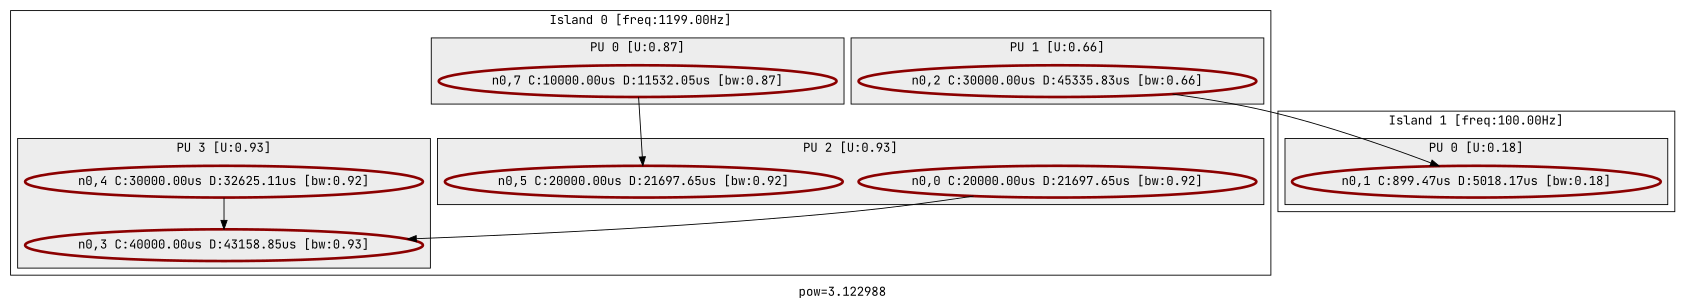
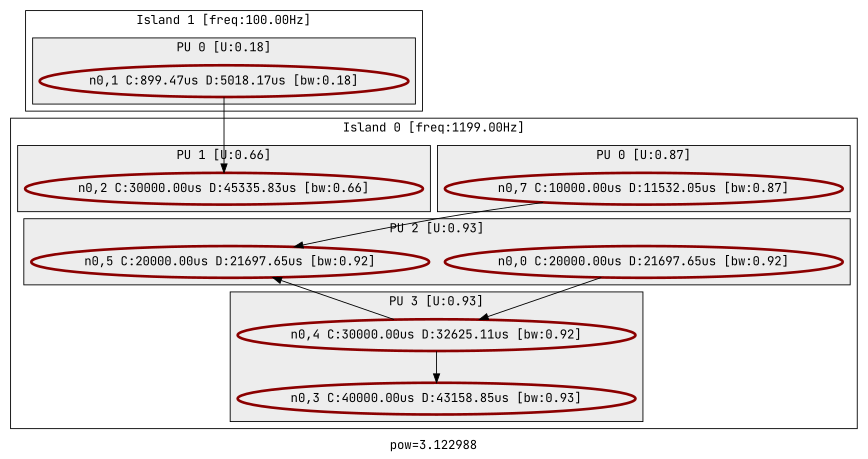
edge "n0,2 C:30000.00us D:45335.83us [bw:0.66]" -> "n0,1 C:899.47us D:5018.17us [bw:0.18]": reversed
edge "n0,0 C:20000.00us D:21697.65us [bw:0.92]" -> "n0,3 C:40000.00us D:43158.85us [bw:0.93]": now "n0,0 C:20000.00us D:21697.65us [bw:0.92]" -> "n0,4 C:30000.00us D:32625.11us [bw:0.92]"
edge "n0,4 C:30000.00us D:32625.11us [bw:0.92]" -> "n0,5 C:20000.00us D:21697.65us [bw:0.92]": added
